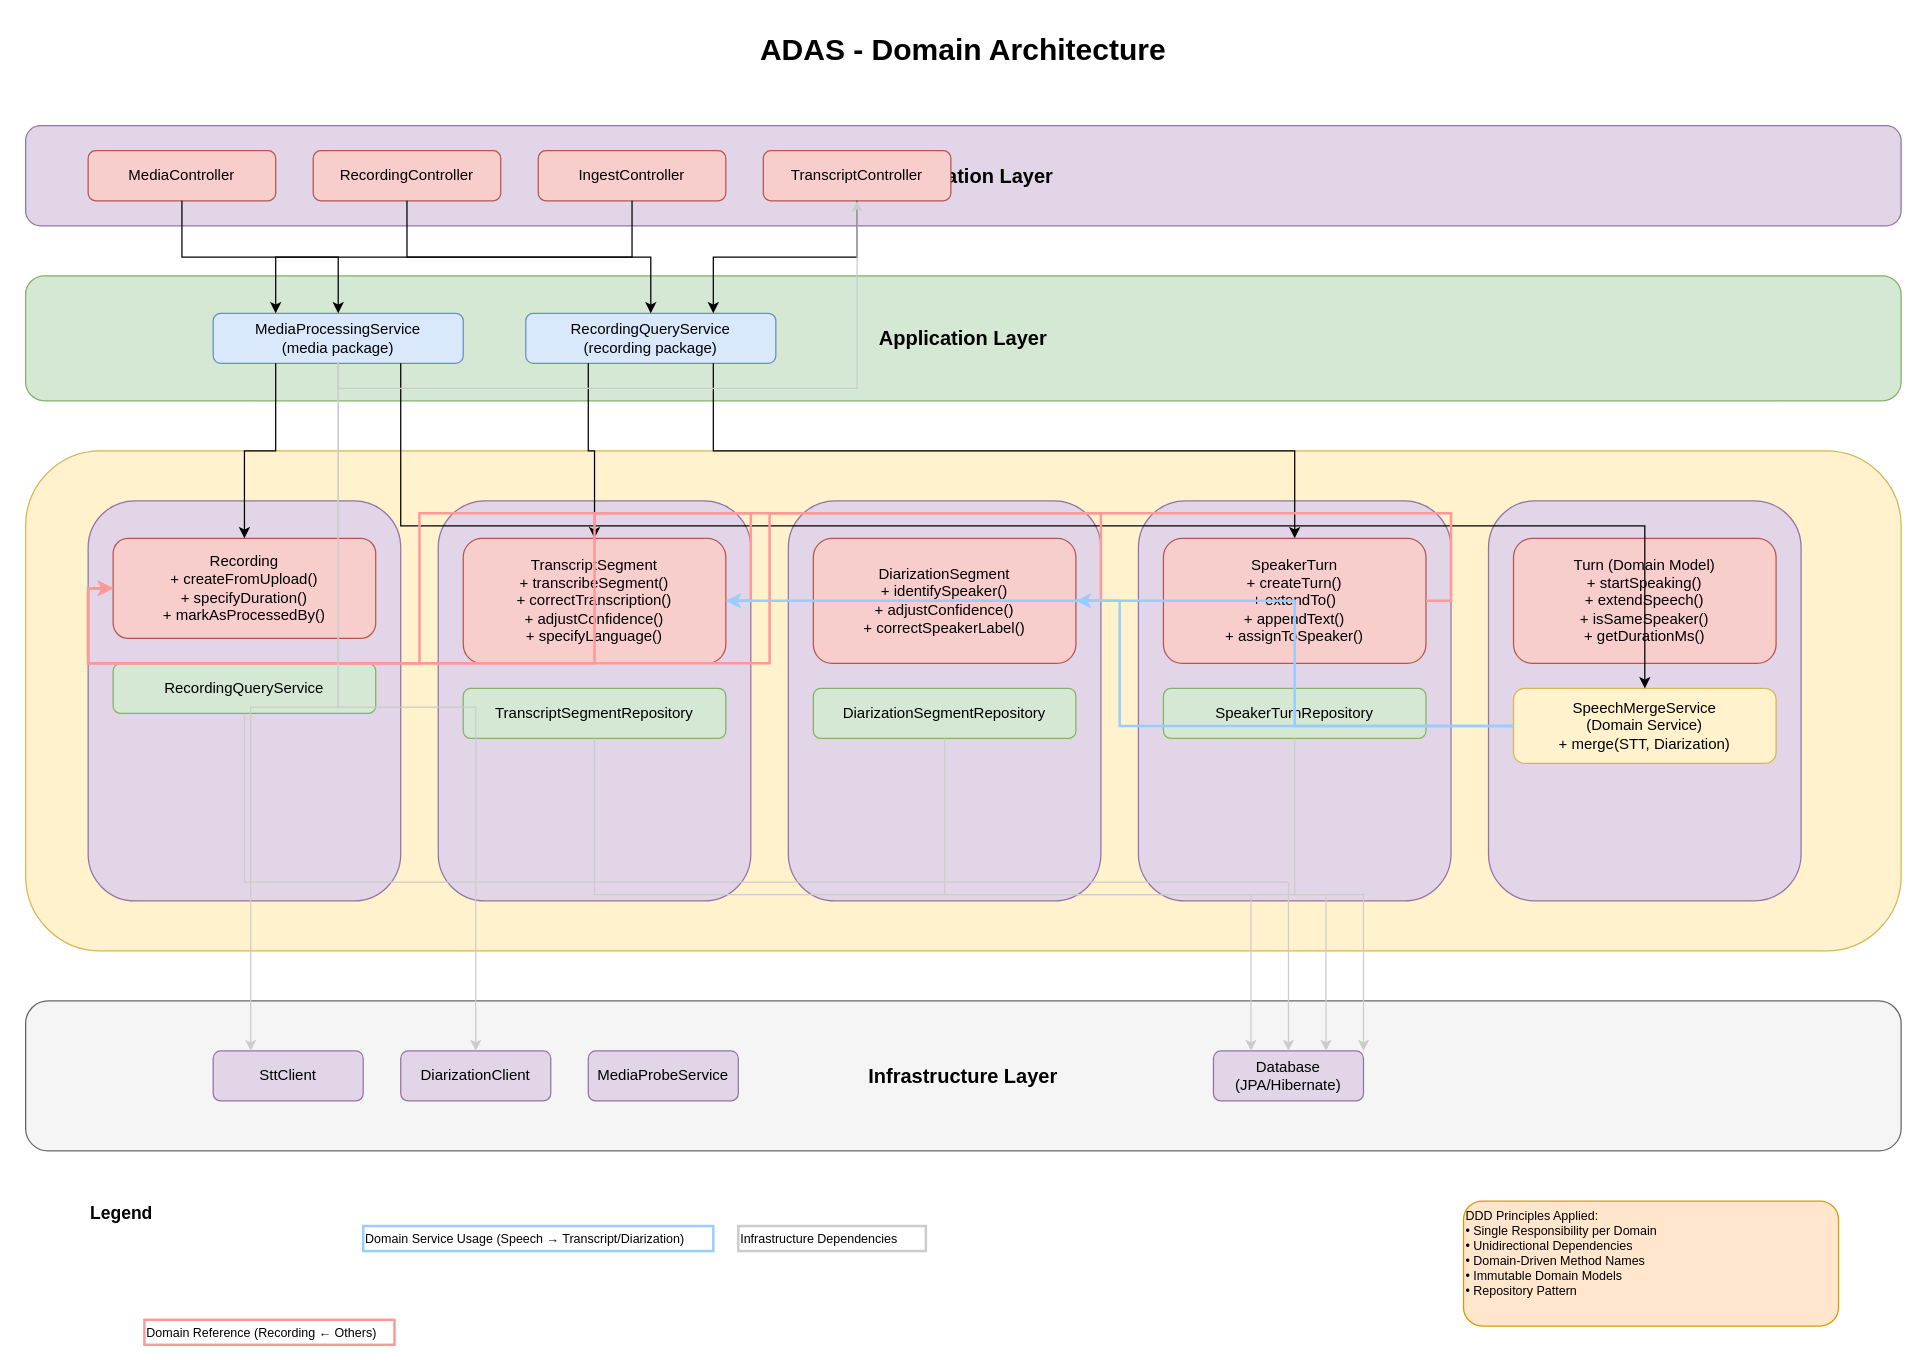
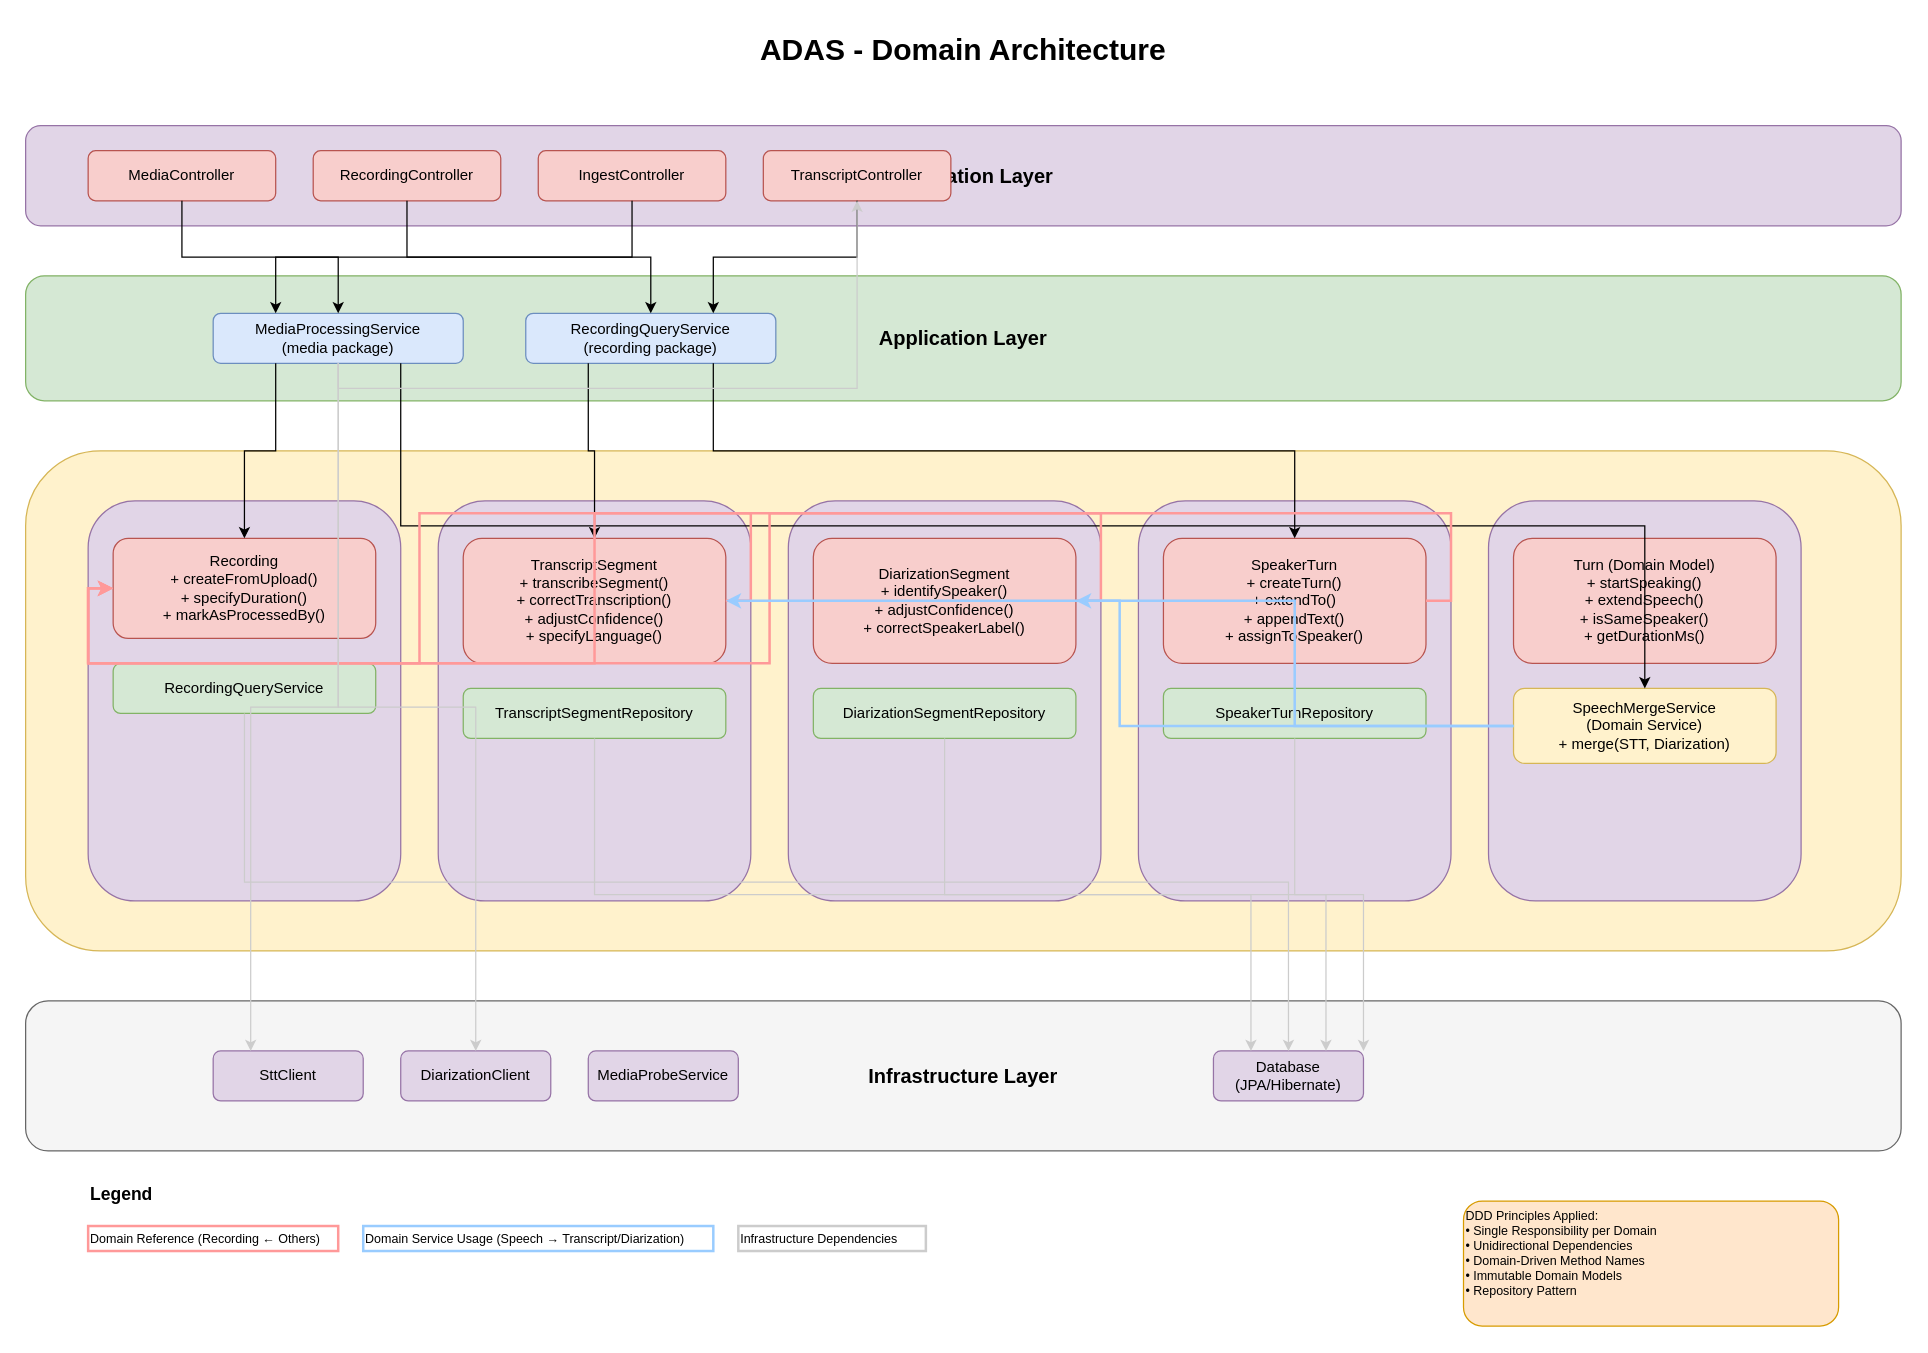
node "Legend": moved (126, 1213) -> (126, 1194)
node "Domain Reference (Recording ← Others)": moved (269, 1332) -> (213, 1238)
